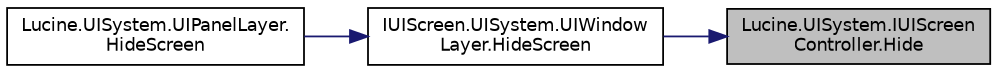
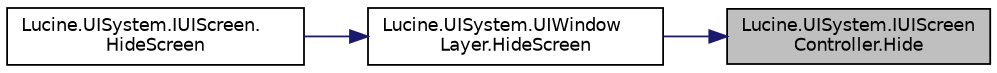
node "Lucine.UISystem.UIPanelLayer. HideScreen": label "Lucine.UISystem.UIPanelLayer. HideScreen" -> "Lucine.UISystem.IUIScreen. HideScreen"
node "IUIScreen.UISystem.UIWindow Layer.HideScreen": label "IUIScreen.UISystem.UIWindow Layer.HideScreen" -> "Lucine.UISystem.UIWindow Layer.HideScreen"
